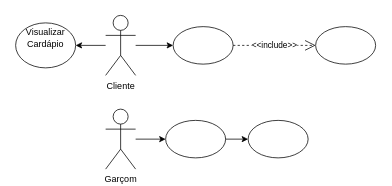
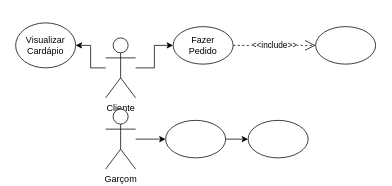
node "Visualizar Cardápio": moved (45, 38) -> (45, 45)
node "Cliente": moved (120, 45) -> (120, 68)
node "Fazer Pedido": added
